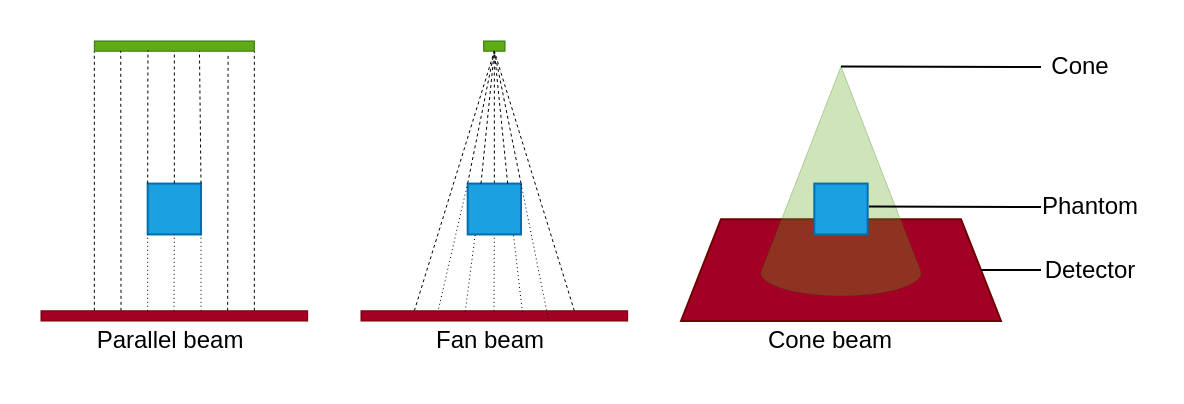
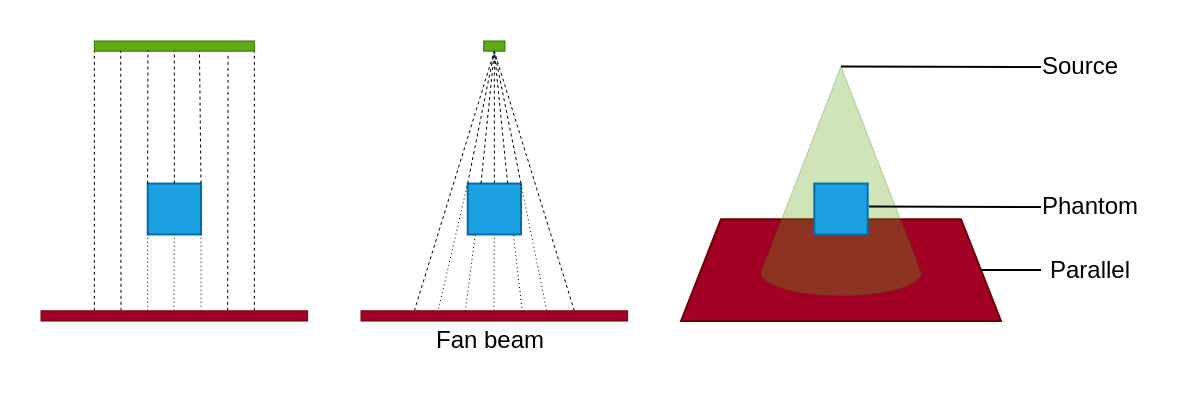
node "Cone": label "Cone" -> "Source"
node "Detector": label "Detector" -> "Parallel"
node "Parallel beam": removed
node "Cone beam": removed
